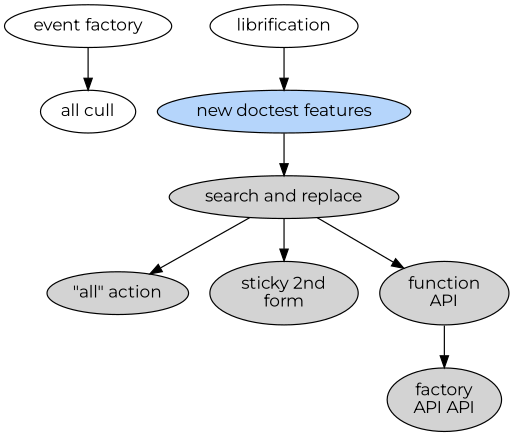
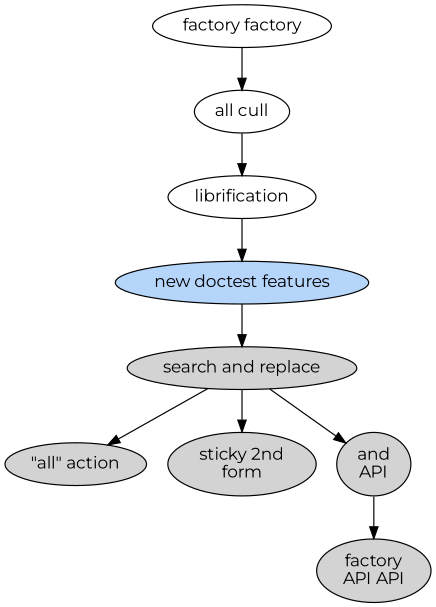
node "event factory": label "event factory" -> "factory factory"
edge "all cull" -> "librification": added
node "function API": label "function API" -> "and API"
